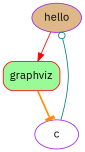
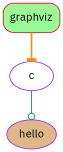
edge "hello" -> "graphviz": removed
